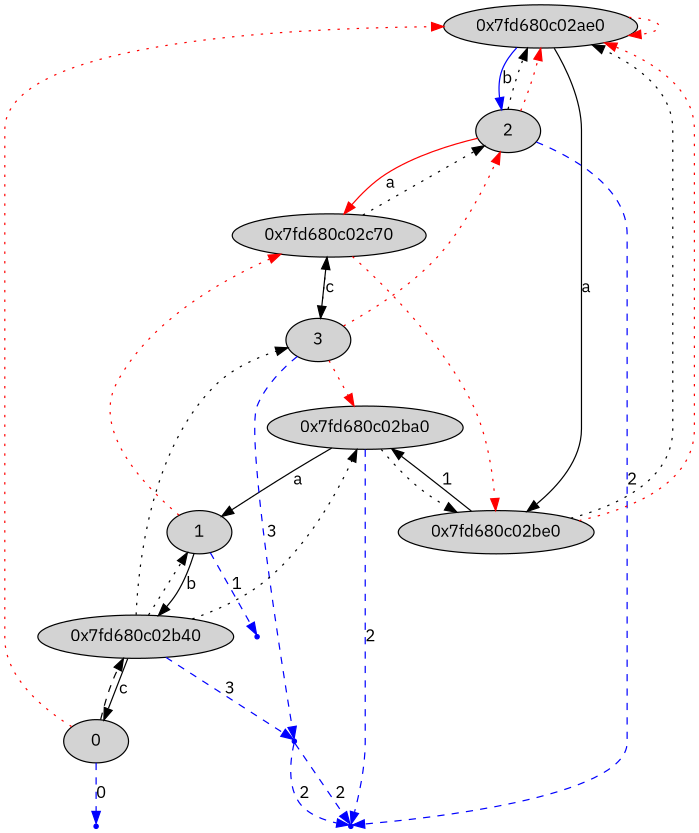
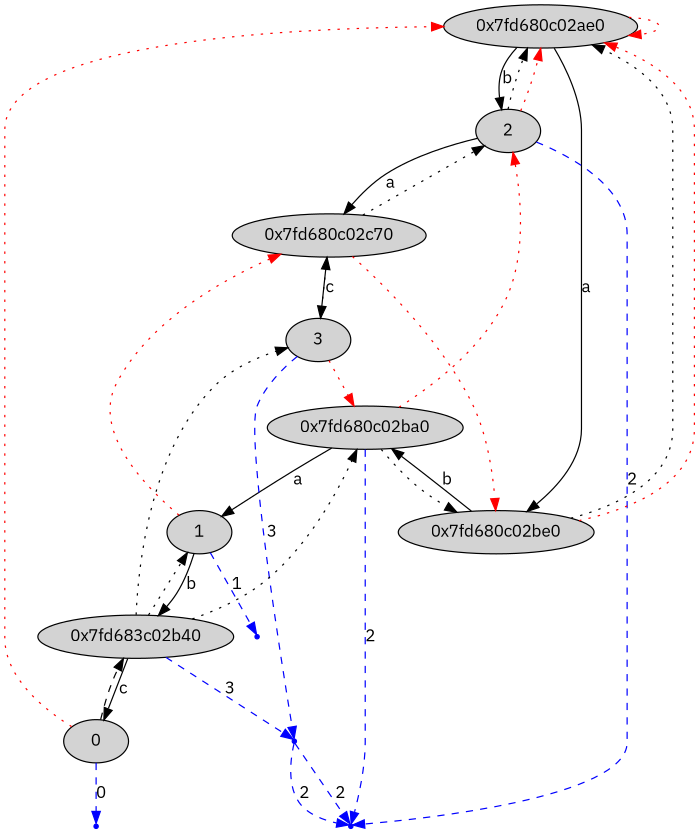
edge "0x7fd680c02ae0" -> "2": color blue -> black
edge "2" -> "0x7fd680c02c70": color red -> black
edge "3" -> "2": now "0x7fd680c02ba0" -> "2"
edge "0x7fd680c02be0" -> "0x7fd680c02ba0": label "1" -> "b"
node "0x7fd680c02b40": label "0x7fd680c02b40" -> "0x7fd683c02b40"
